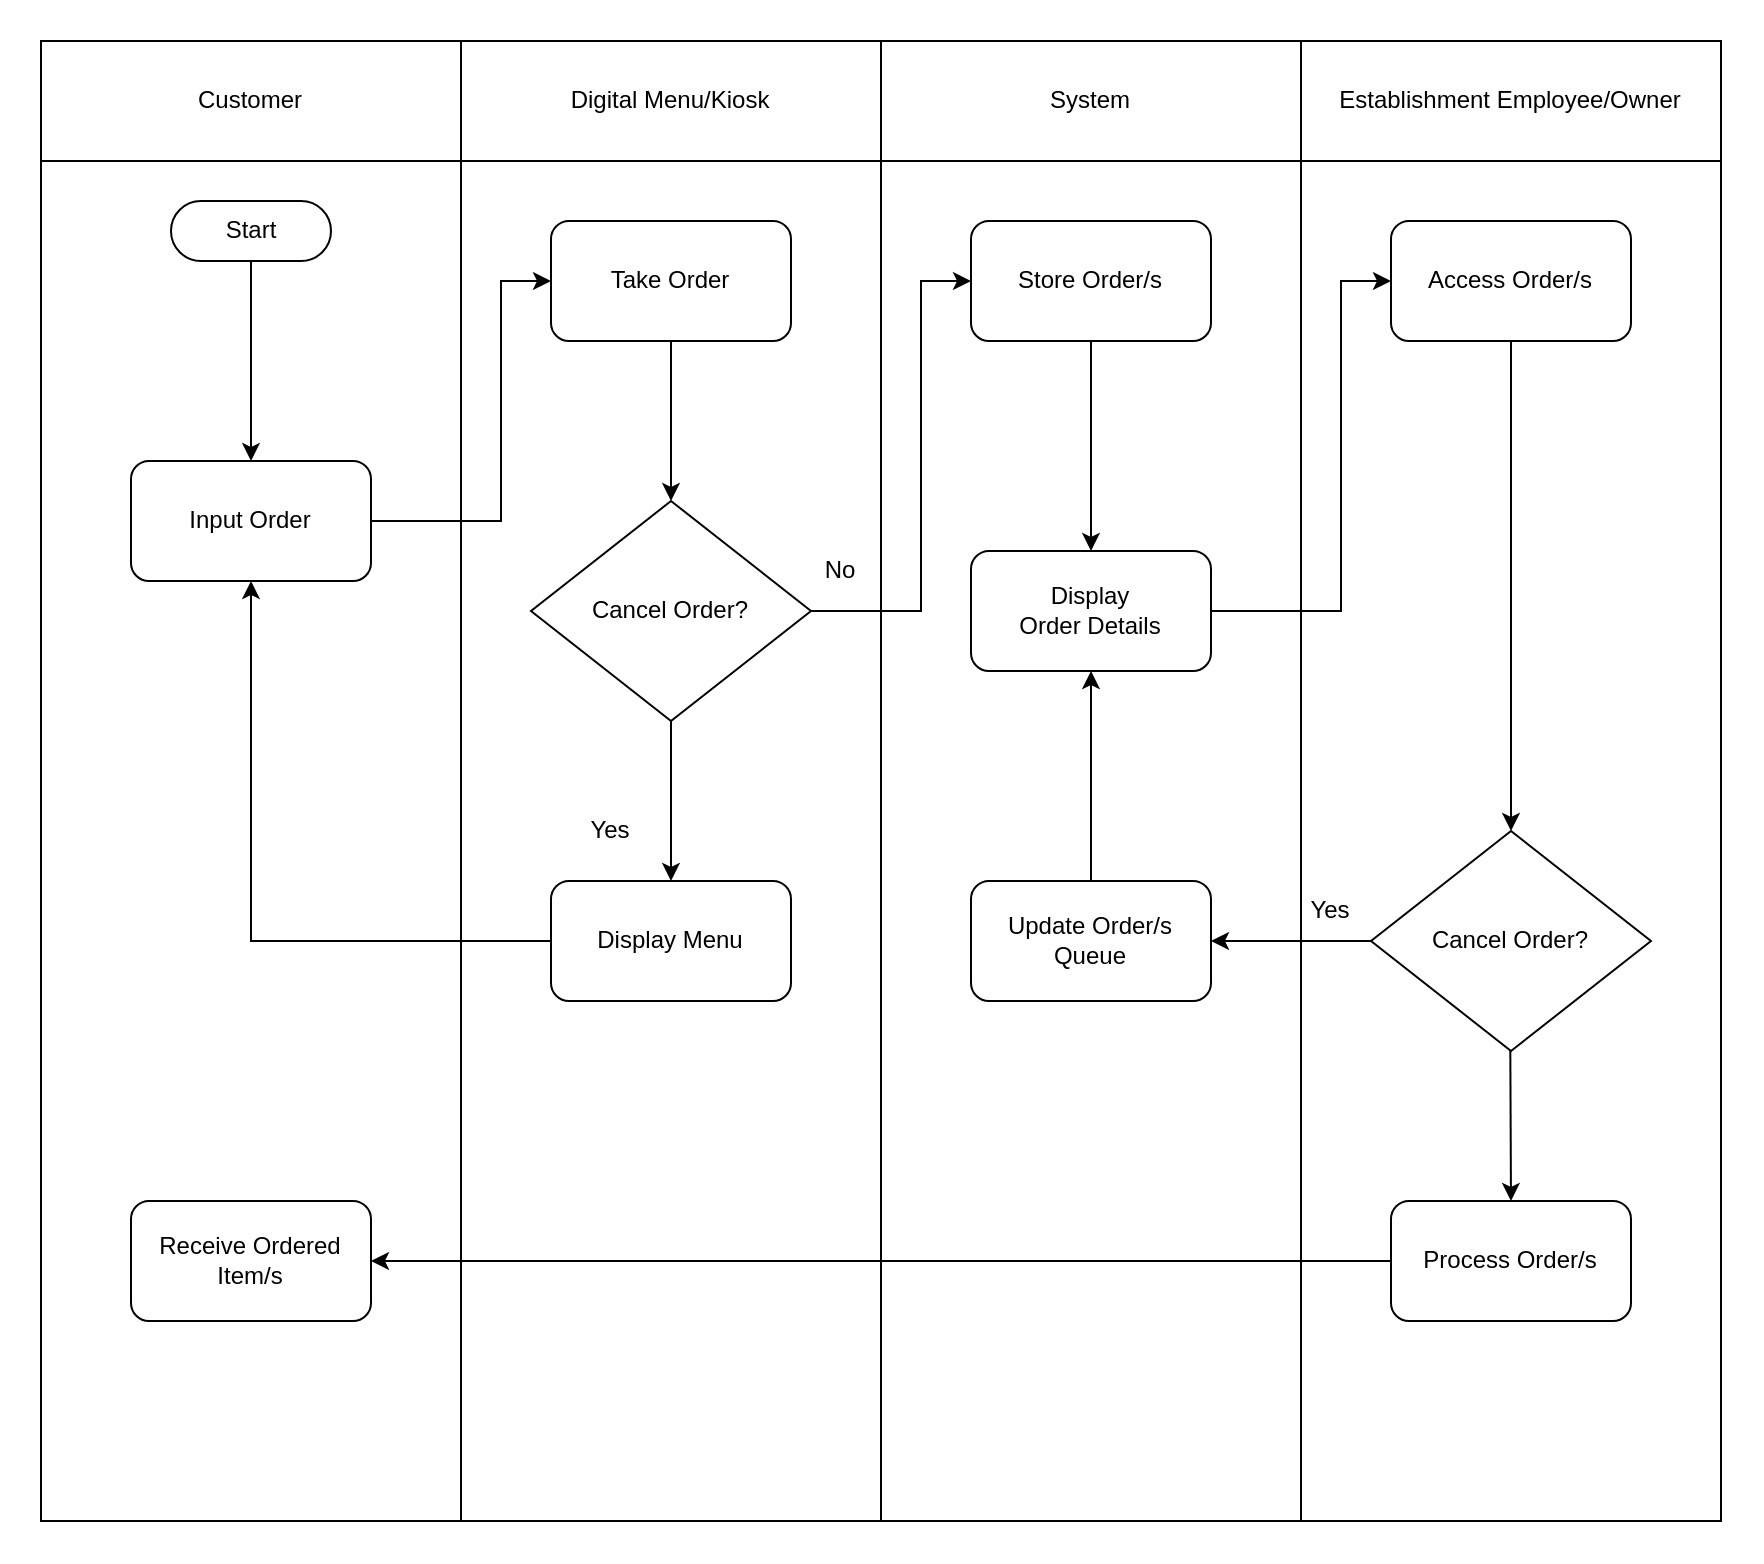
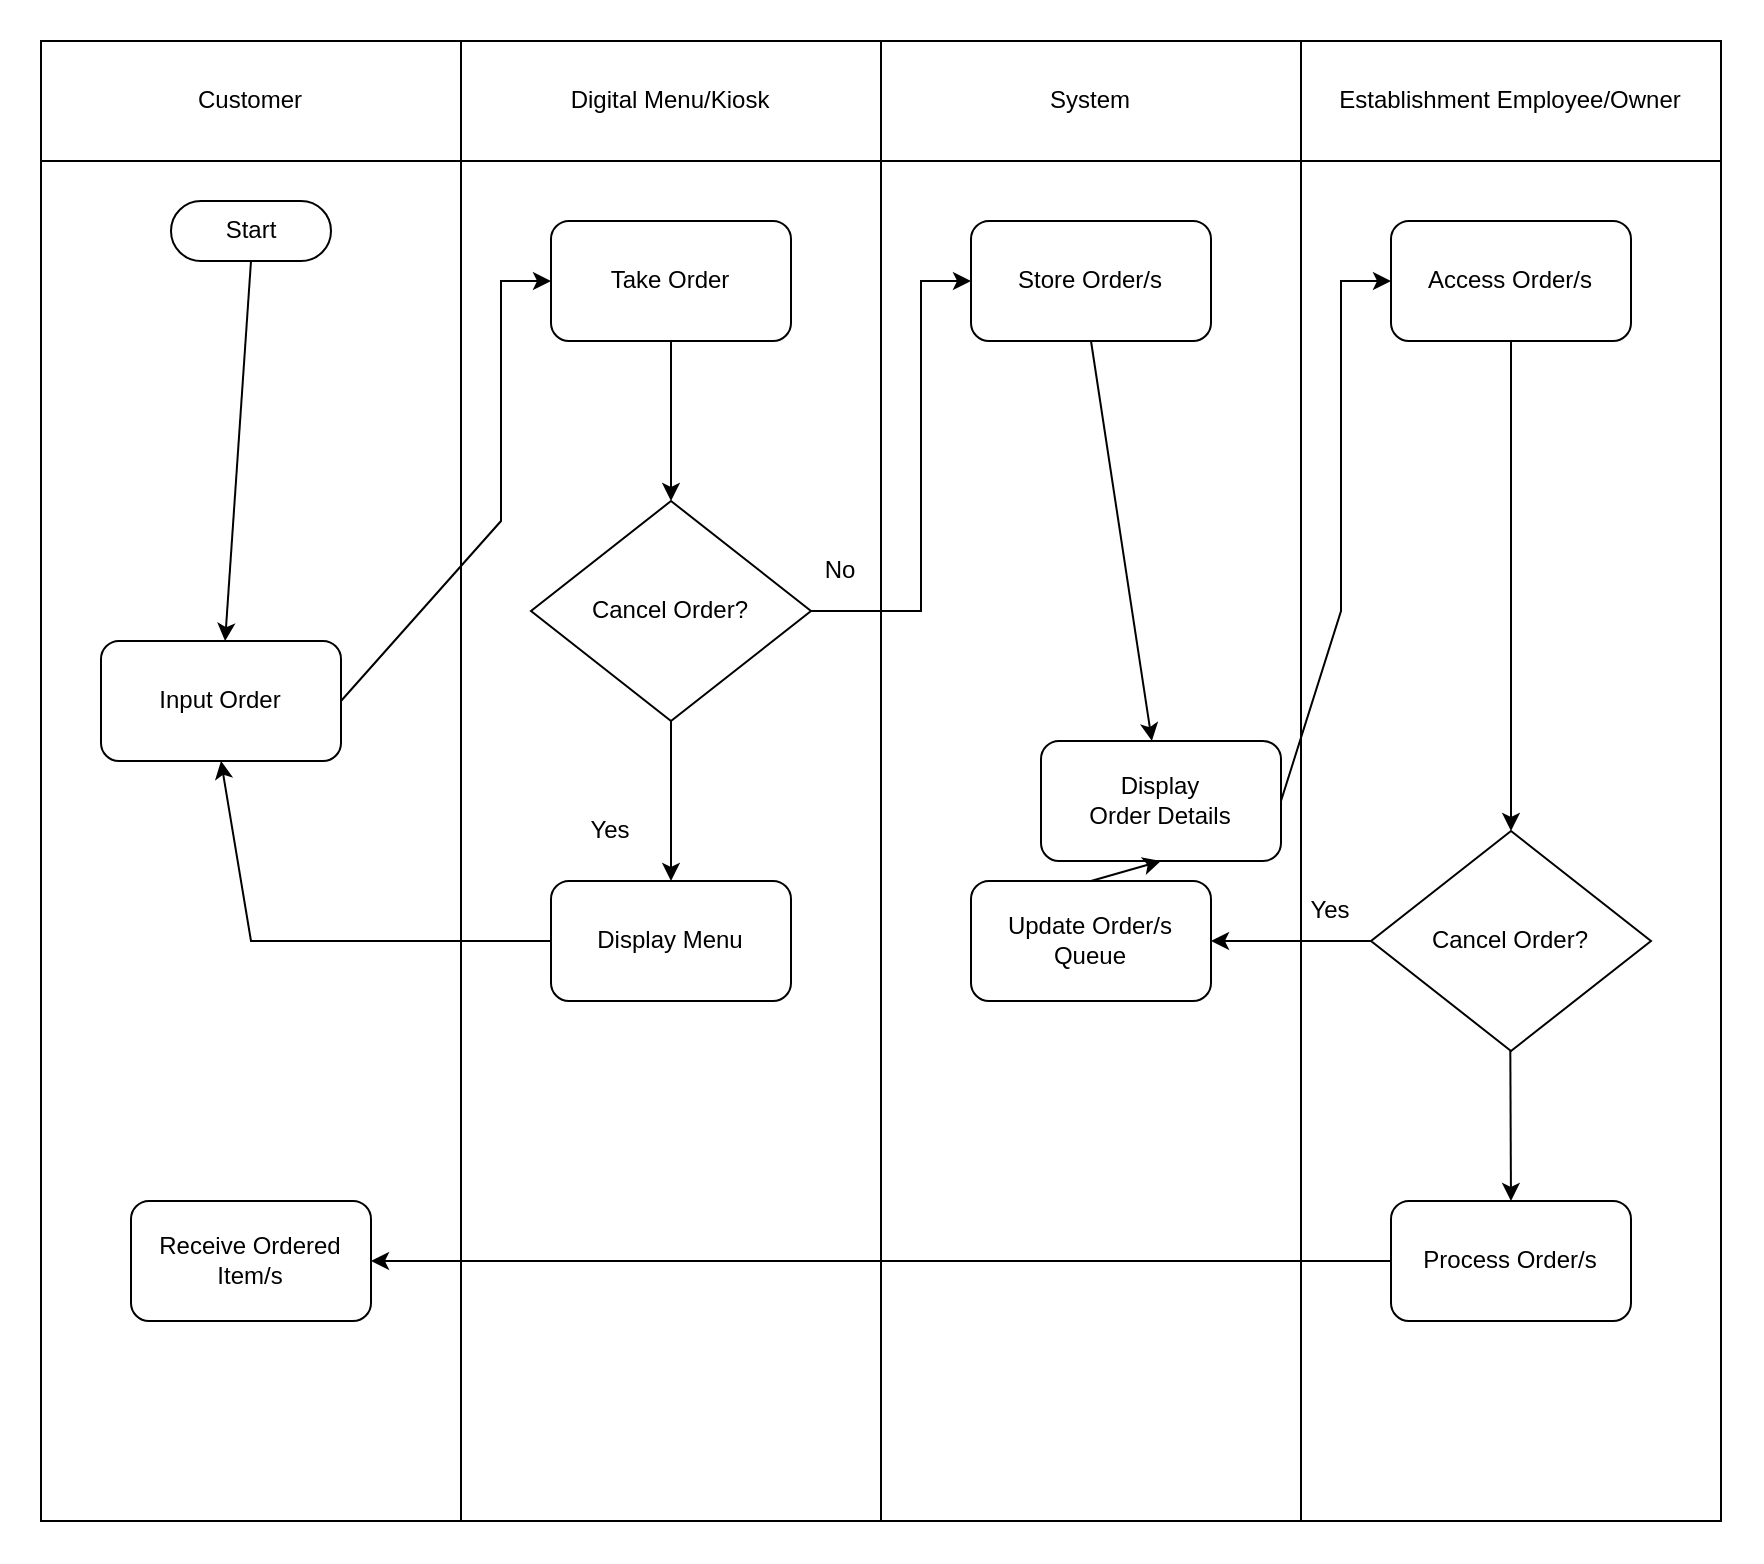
node "Input Order": moved (251, 521) -> (221, 701)
node "Display Order Details": moved (1091, 611) -> (1161, 801)
